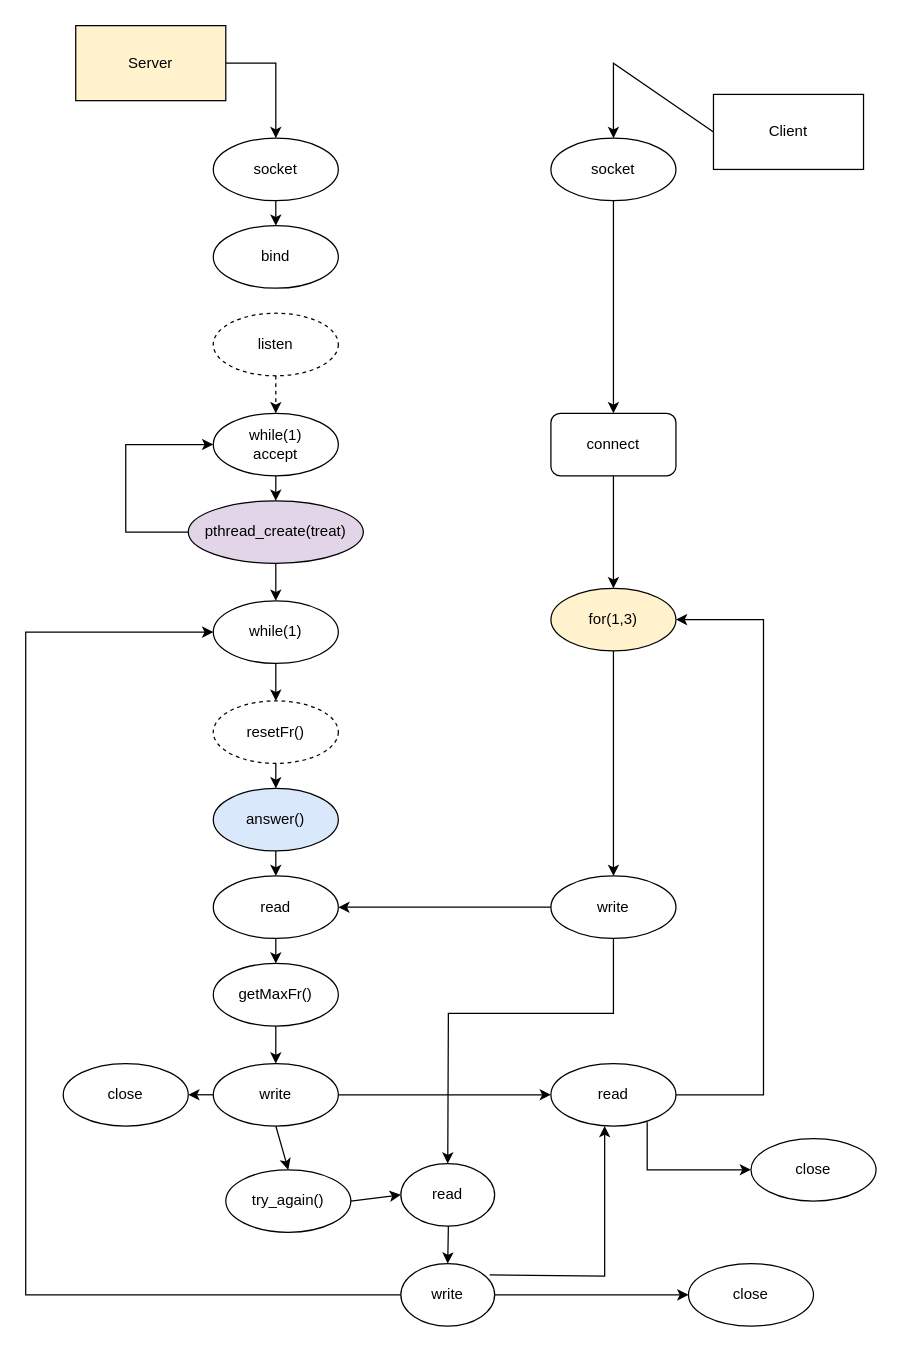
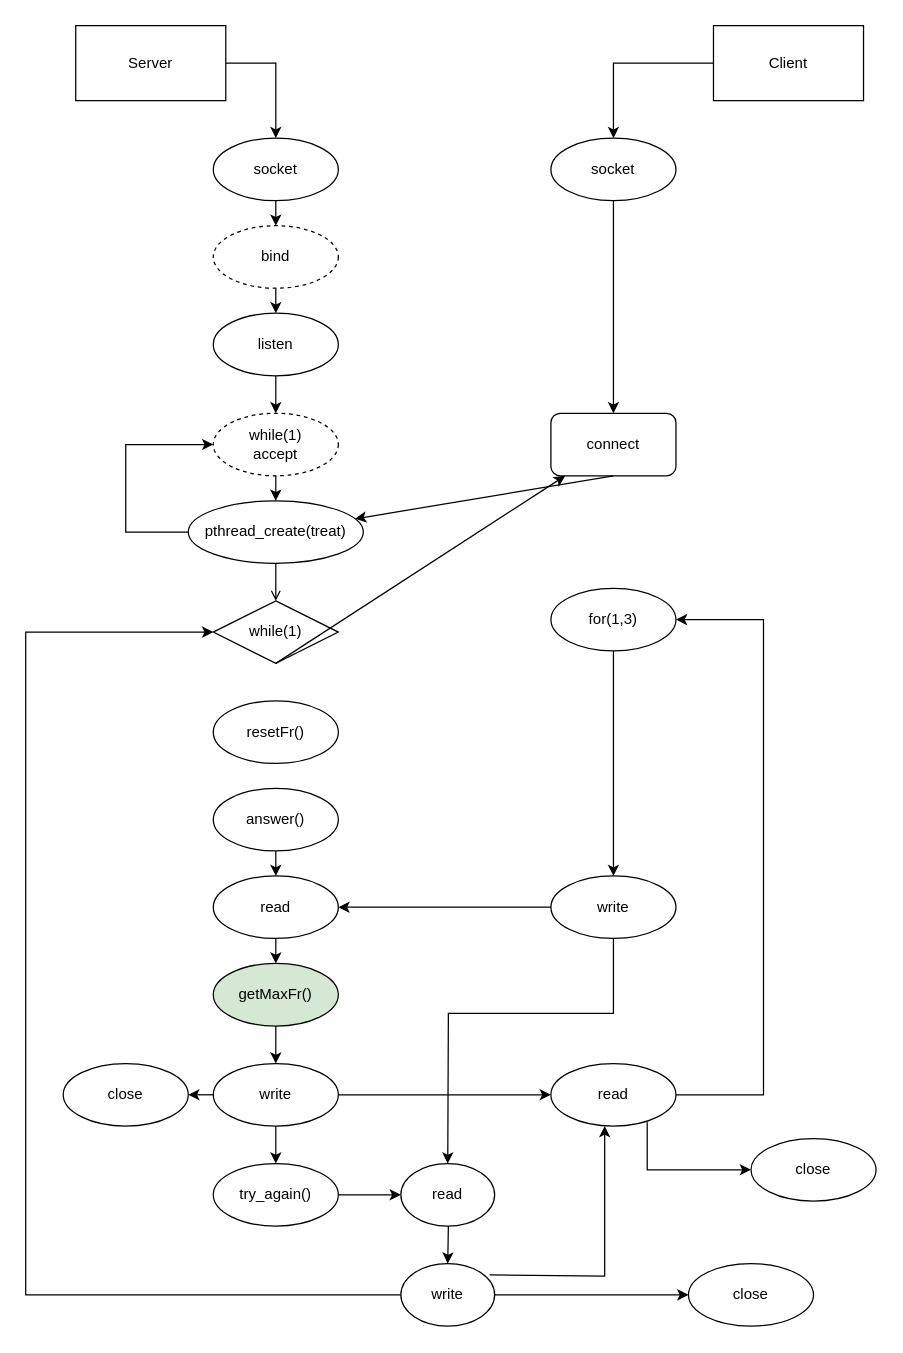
node "Server": fillcolor #fff2cc -> #ffffff
node "Client": moved (788, 132) -> (788, 63)
node "bind": style solid -> dashed
edge "bind" -> "listen": added
node "listen": style dashed -> solid
edge "listen" -> "while(1) accept": style dashed -> solid
node "while(1) accept": style solid -> dashed
edge "connect" -> "for(1,3)": now "connect" -> "pthread_create(treat)"
node "pthread_create(treat)": fillcolor #e1d5e7 -> #ffffff
edge "pthread_create(treat)" -> "while(1)": arrowhead classic -> open
node "for(1,3)": fillcolor #fff2cc -> #ffffff
node "while(1)": shape ellipse -> diamond
edge "while(1)" -> "resetFr()": now "while(1)" -> "connect"
node "resetFr()": style dashed -> solid
edge "resetFr()" -> "answer()": removed
node "answer()": fillcolor #dae8fc -> #ffffff
node "getMaxFr()": fillcolor #ffffff -> #d5e8d4
node "try_again()": moved (288, 1201) -> (276, 1194)
